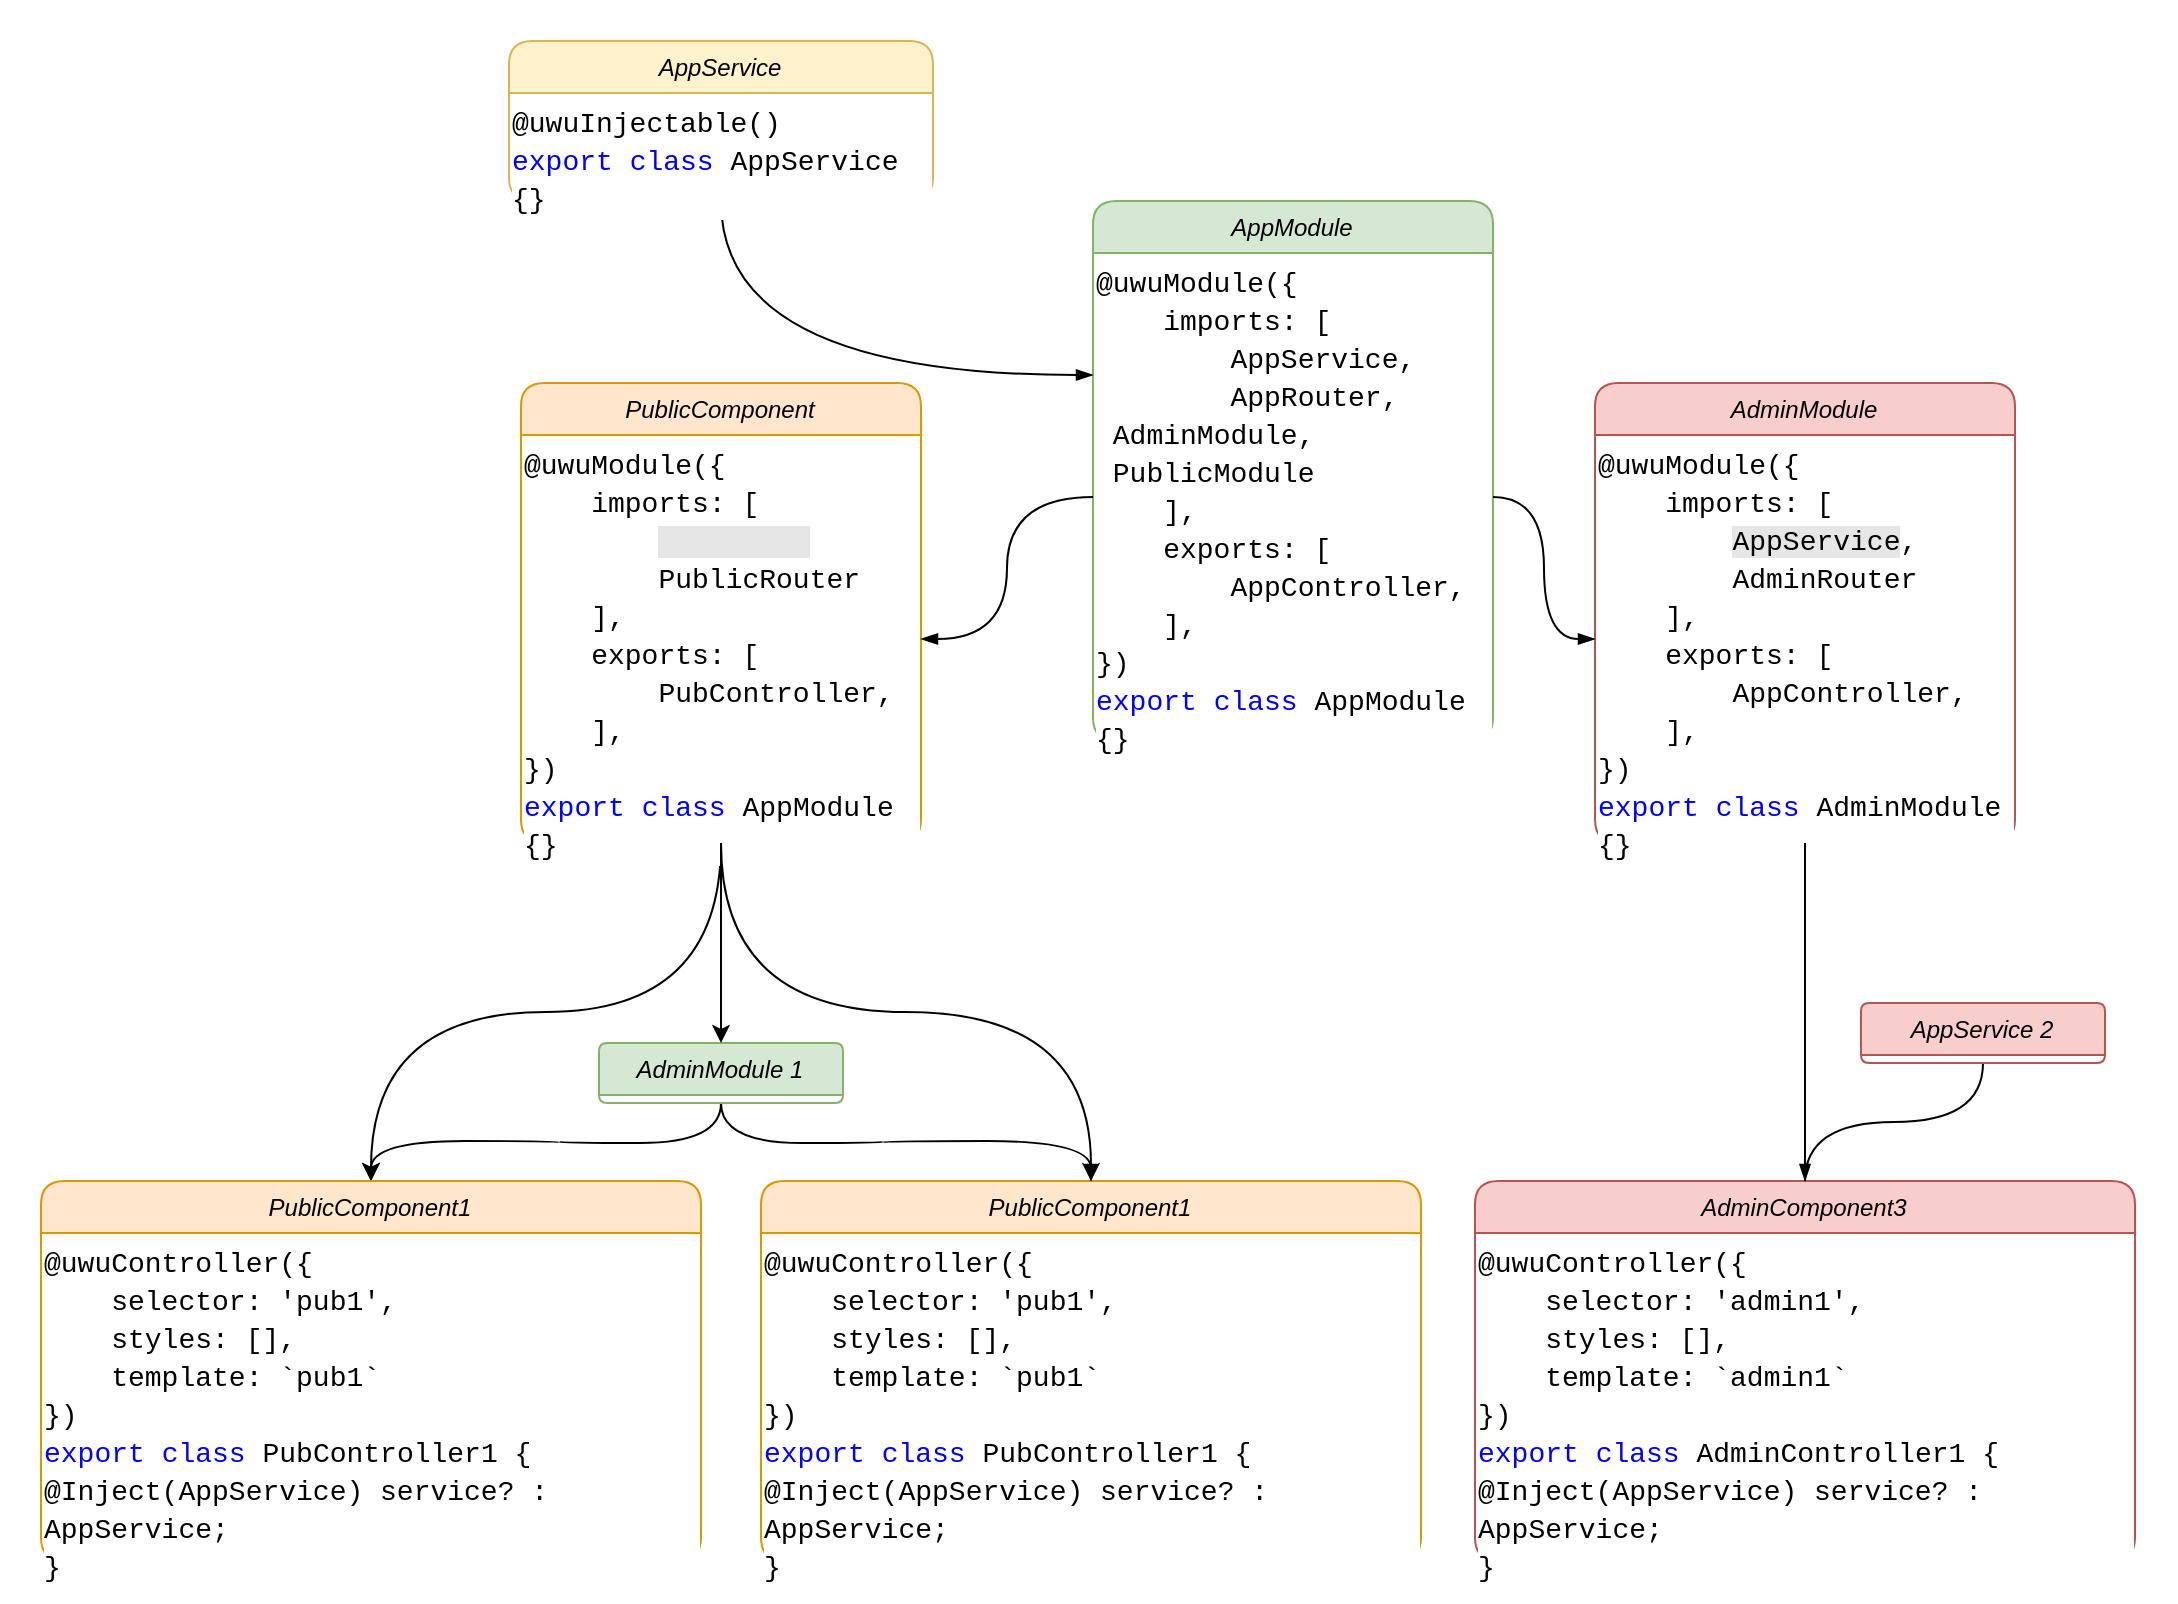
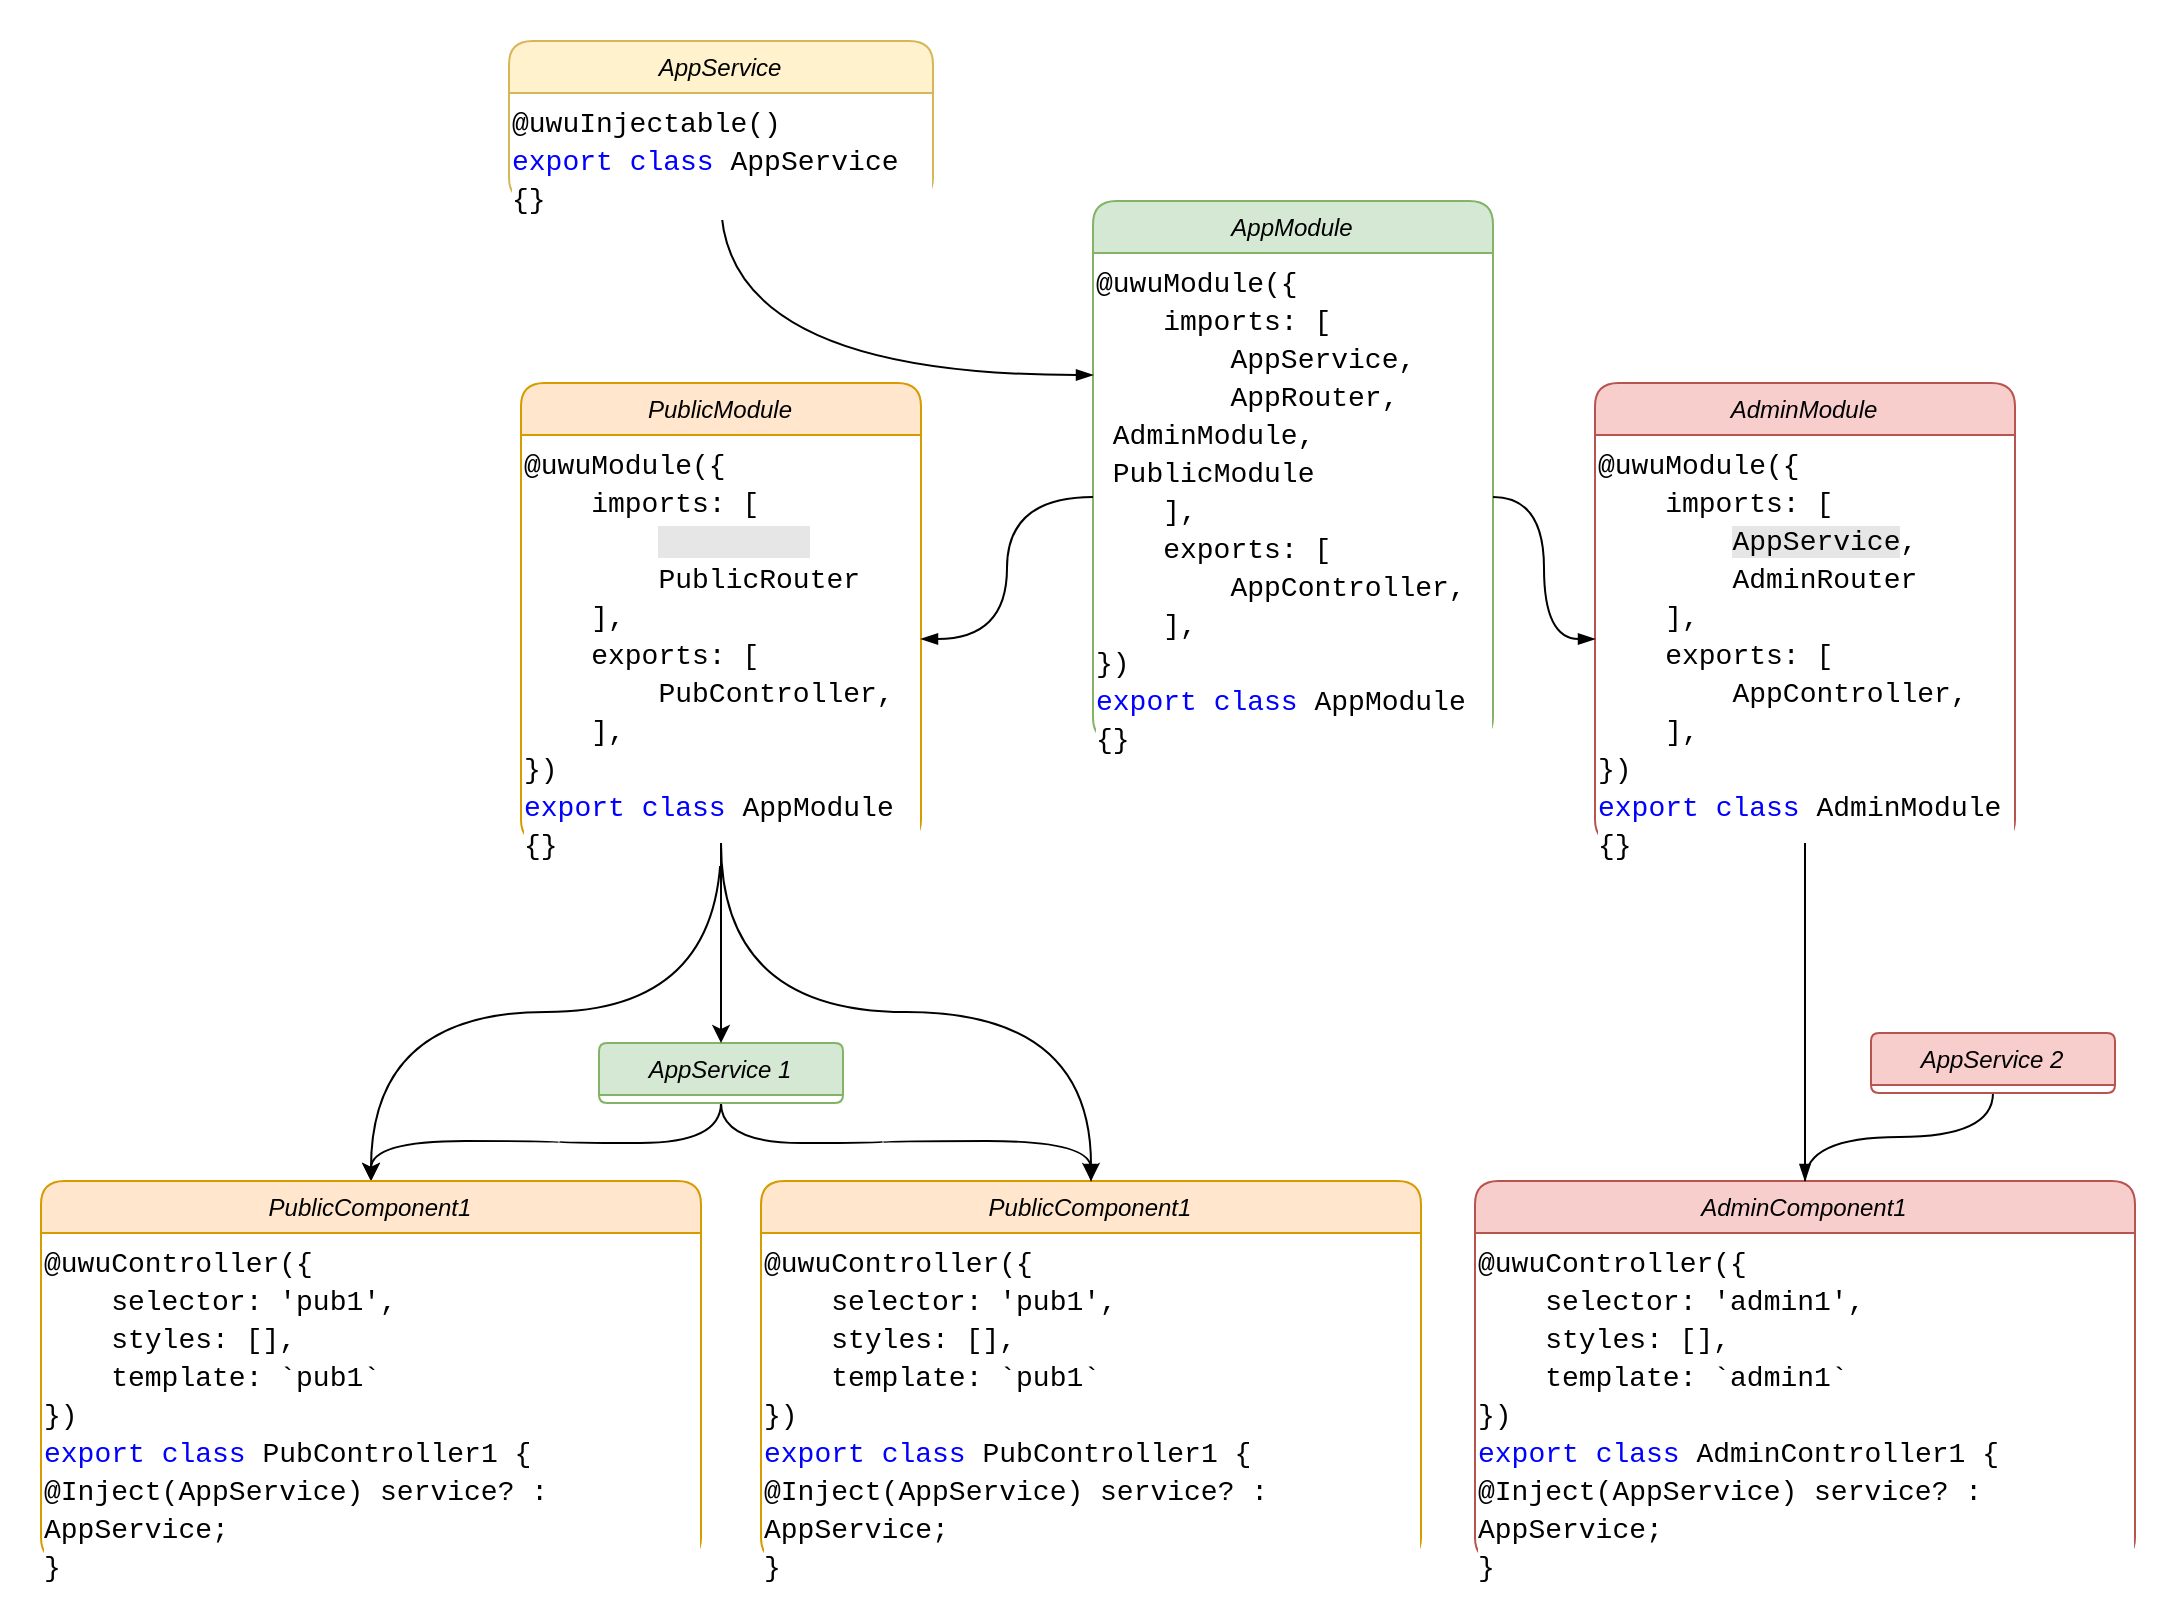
node "PublicComponent": label "PublicComponent" -> "PublicModule"
node "AppService 2": moved (1983, 1033) -> (1993, 1063)
node "AdminModule 1": label "AdminModule 1" -> "AppService 1"
node "AdminComponent3": label "AdminComponent3" -> "AdminComponent1"
